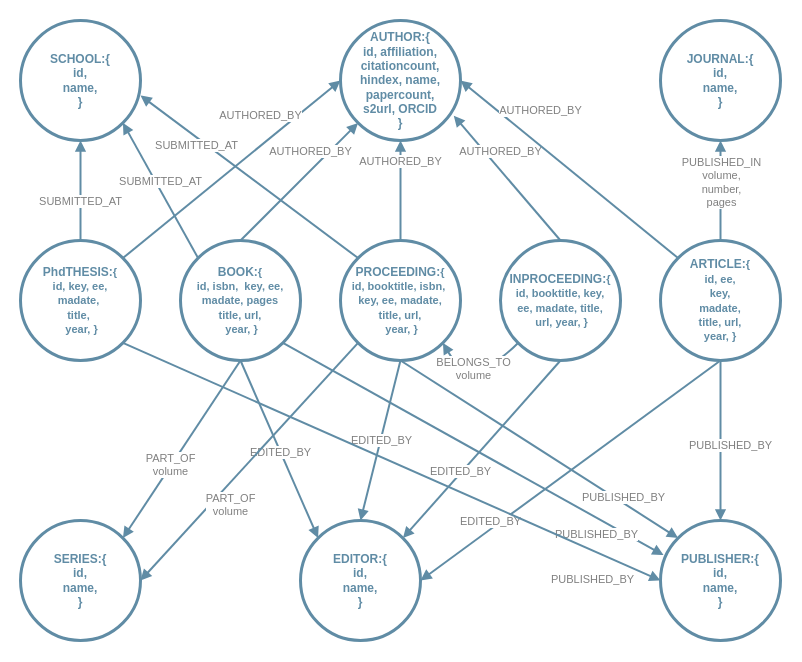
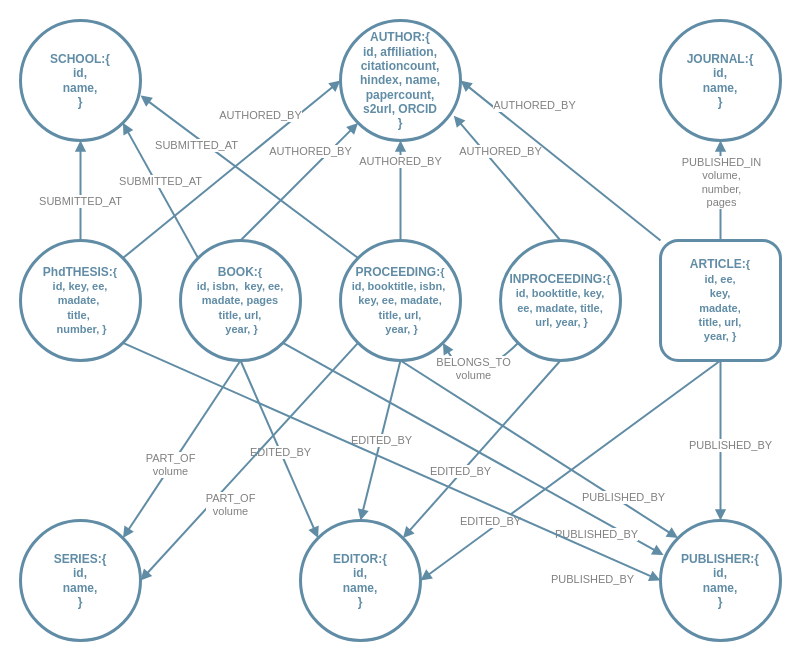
node "PhdTHESIS:{ id, key, ee, madate, title, year, }": label "PhdTHESIS:{ id, key, ee, madate, title, year, }" -> "PhdTHESIS:{ id, key, ee, madate, title, number, }"
node "ARTICLE:{ id, ee, key, madate, title, url, year, }": shape ellipse -> rounded rectangle
